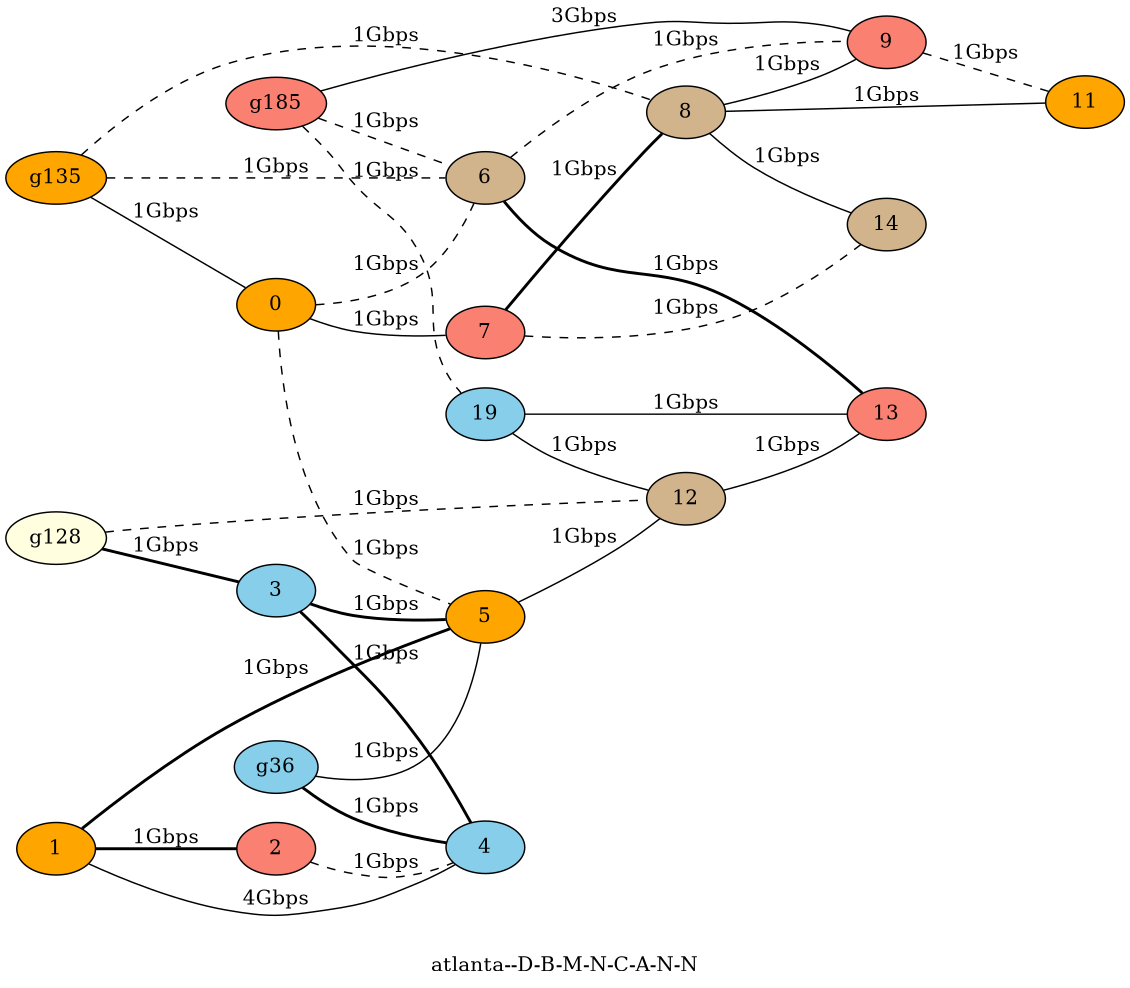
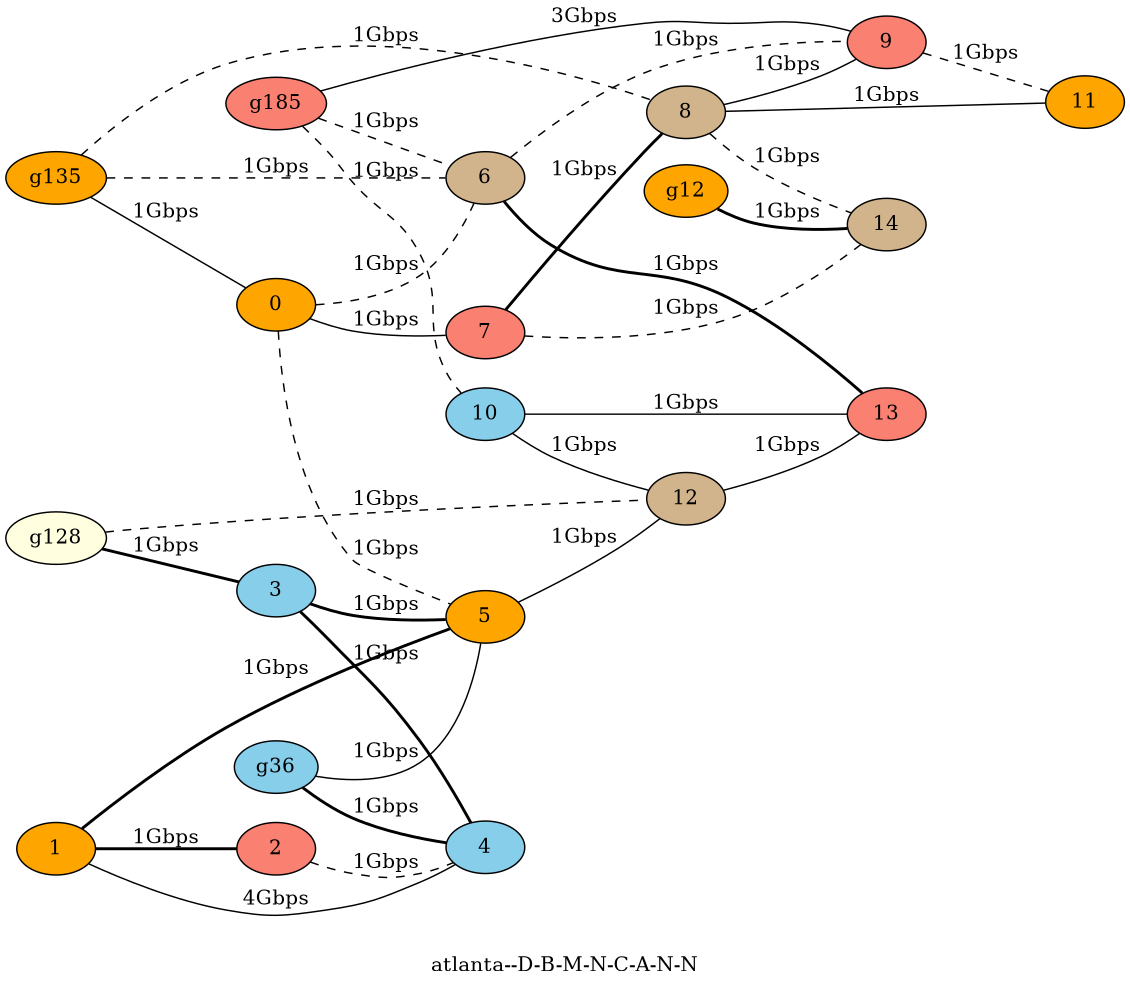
edge "8" -- "14": style solid -> dashed
node "g12": added
node "19": label "19" -> "10"
